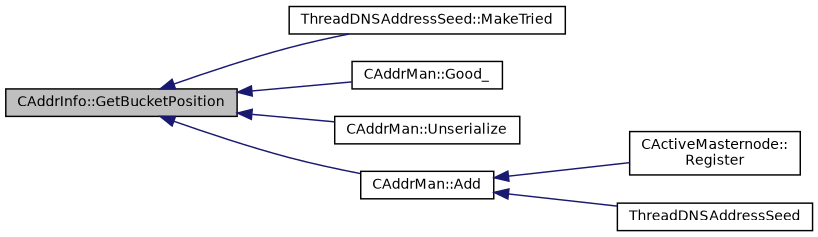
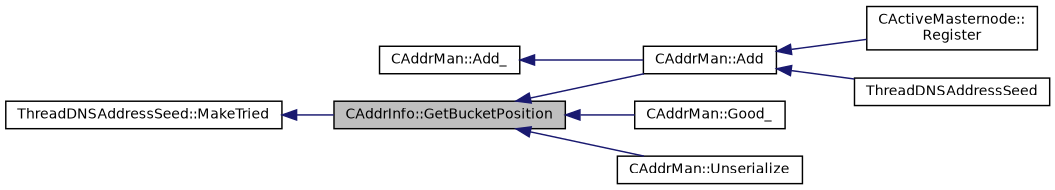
edge "ThreadDNSAddressSeed::MakeTried" -> "CAddrInfo::GetBucketPosition": reversed
node "CAddrMan::Add_": added
